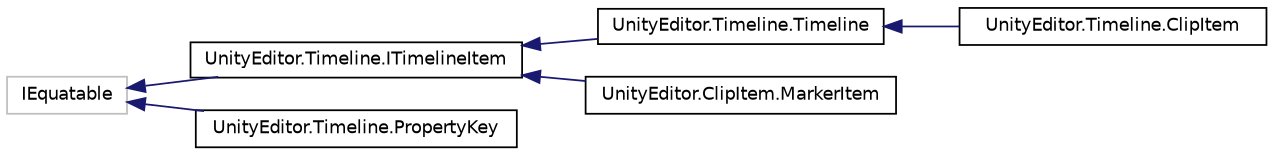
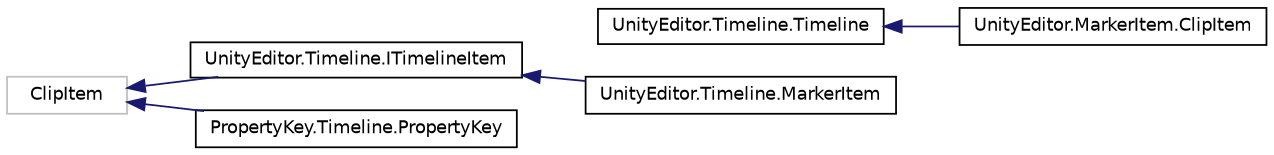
node "UnityEditor.Timeline.ClipItem": label "UnityEditor.Timeline.ClipItem" -> "UnityEditor.MarkerItem.ClipItem"
edge "UnityEditor.Timeline.Timeline" -> "UnityEditor.Timeline.ITimelineItem": removed
node "IEquatable": label "IEquatable" -> "ClipItem"
node "UnityEditor.ClipItem.MarkerItem": label "UnityEditor.ClipItem.MarkerItem" -> "UnityEditor.Timeline.MarkerItem"
node "UnityEditor.Timeline.PropertyKey": label "UnityEditor.Timeline.PropertyKey" -> "PropertyKey.Timeline.PropertyKey"
